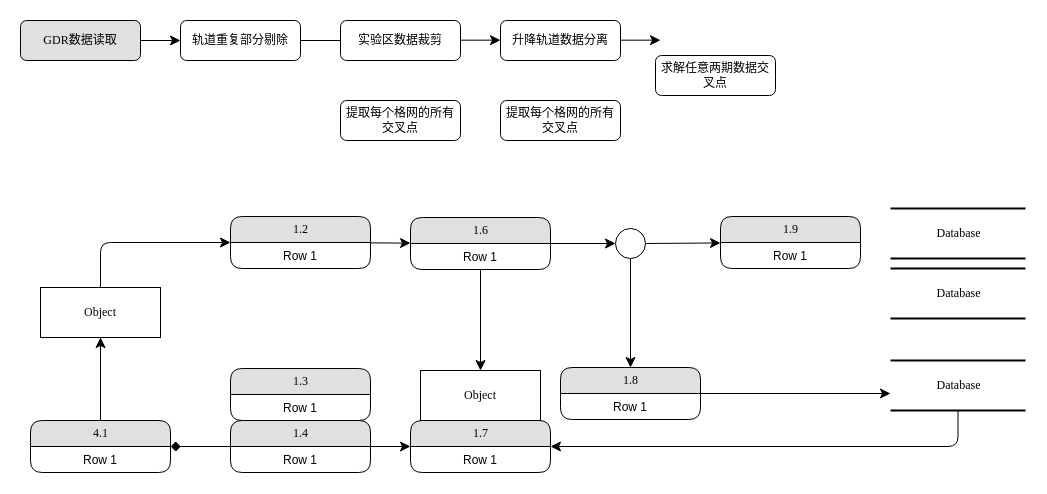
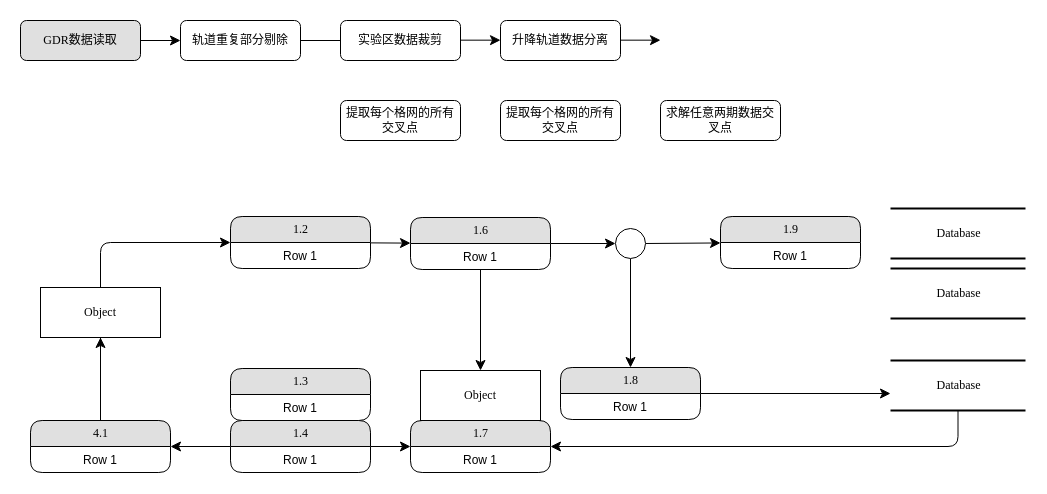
node "求解任意两期数据交叉点": moved (716, 76) -> (721, 121)
edge "1.4" -> "4.1": arrowhead diamond -> classic
